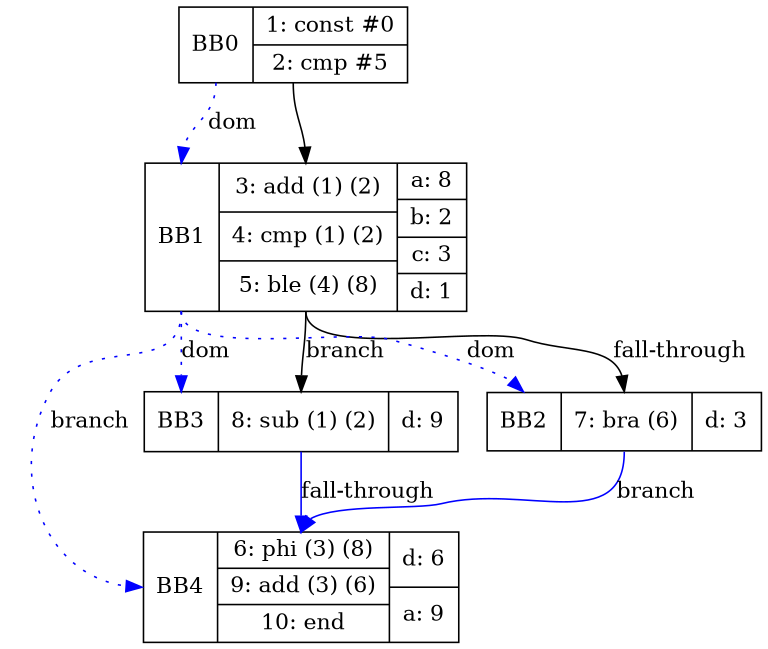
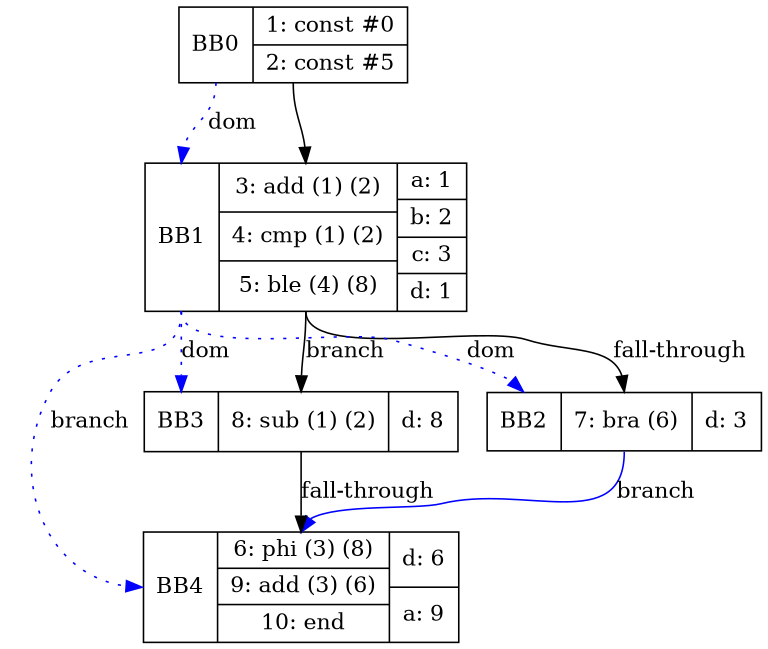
node "BB0": text "2: cmp #5" -> "2: const #5"
node "BB1": text "a: 8" -> "a: 1"
node "BB3": text "d: 9" -> "d: 8"
edge "BB3" -> "BB4": color blue -> black
